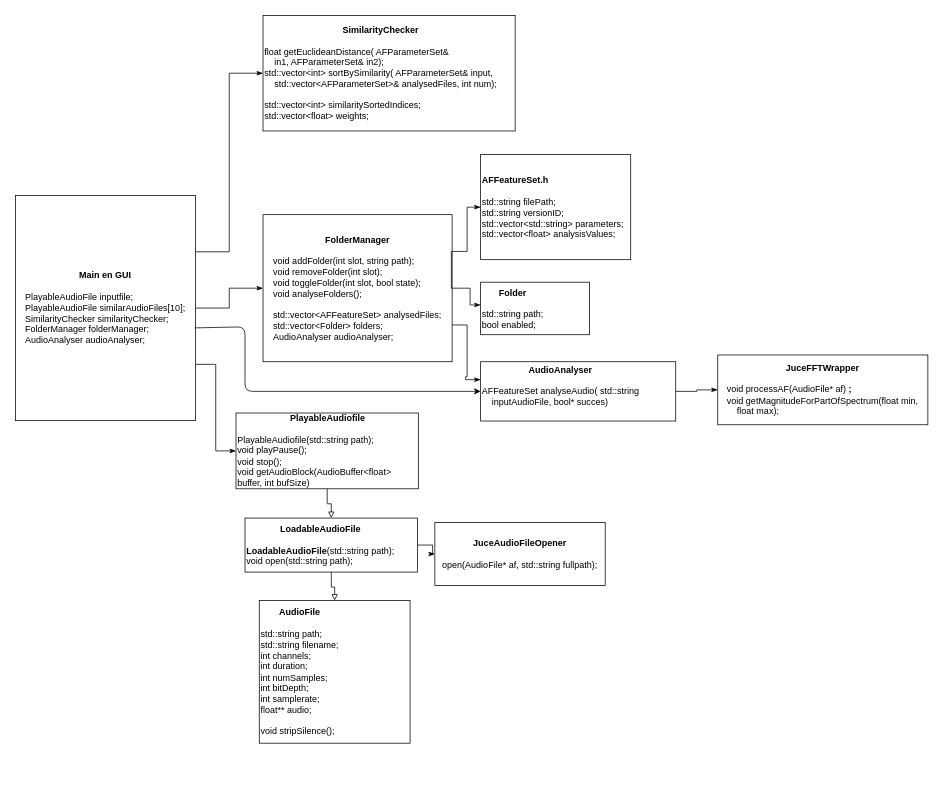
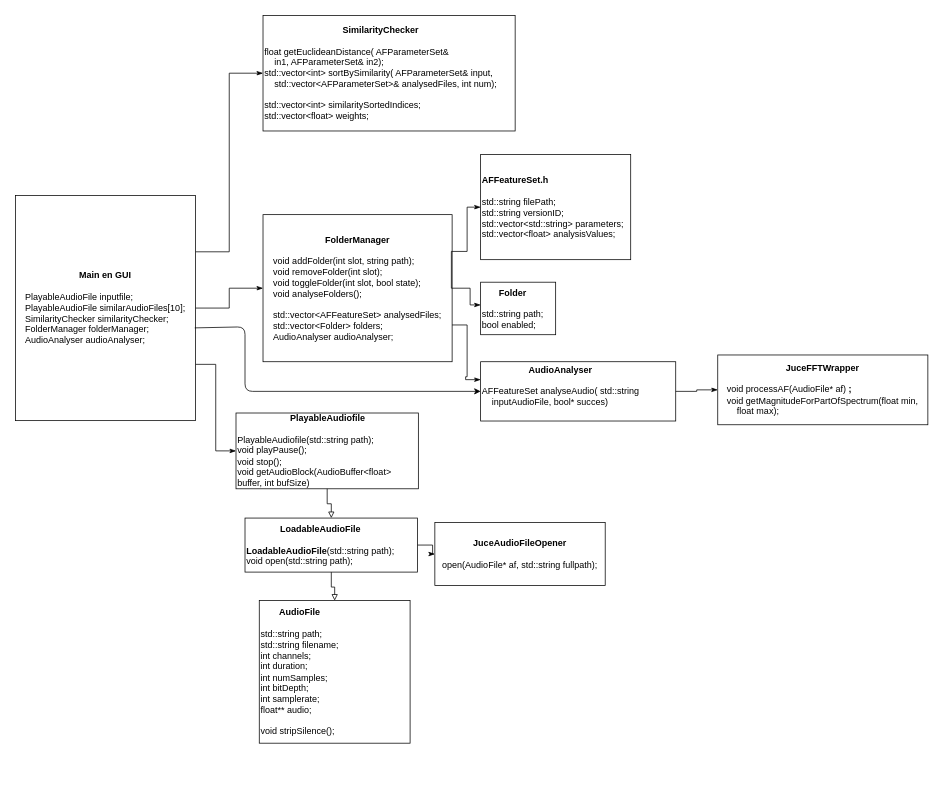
node "Folder std::string path; bool enabled;": size 109x53 -> 75x53
